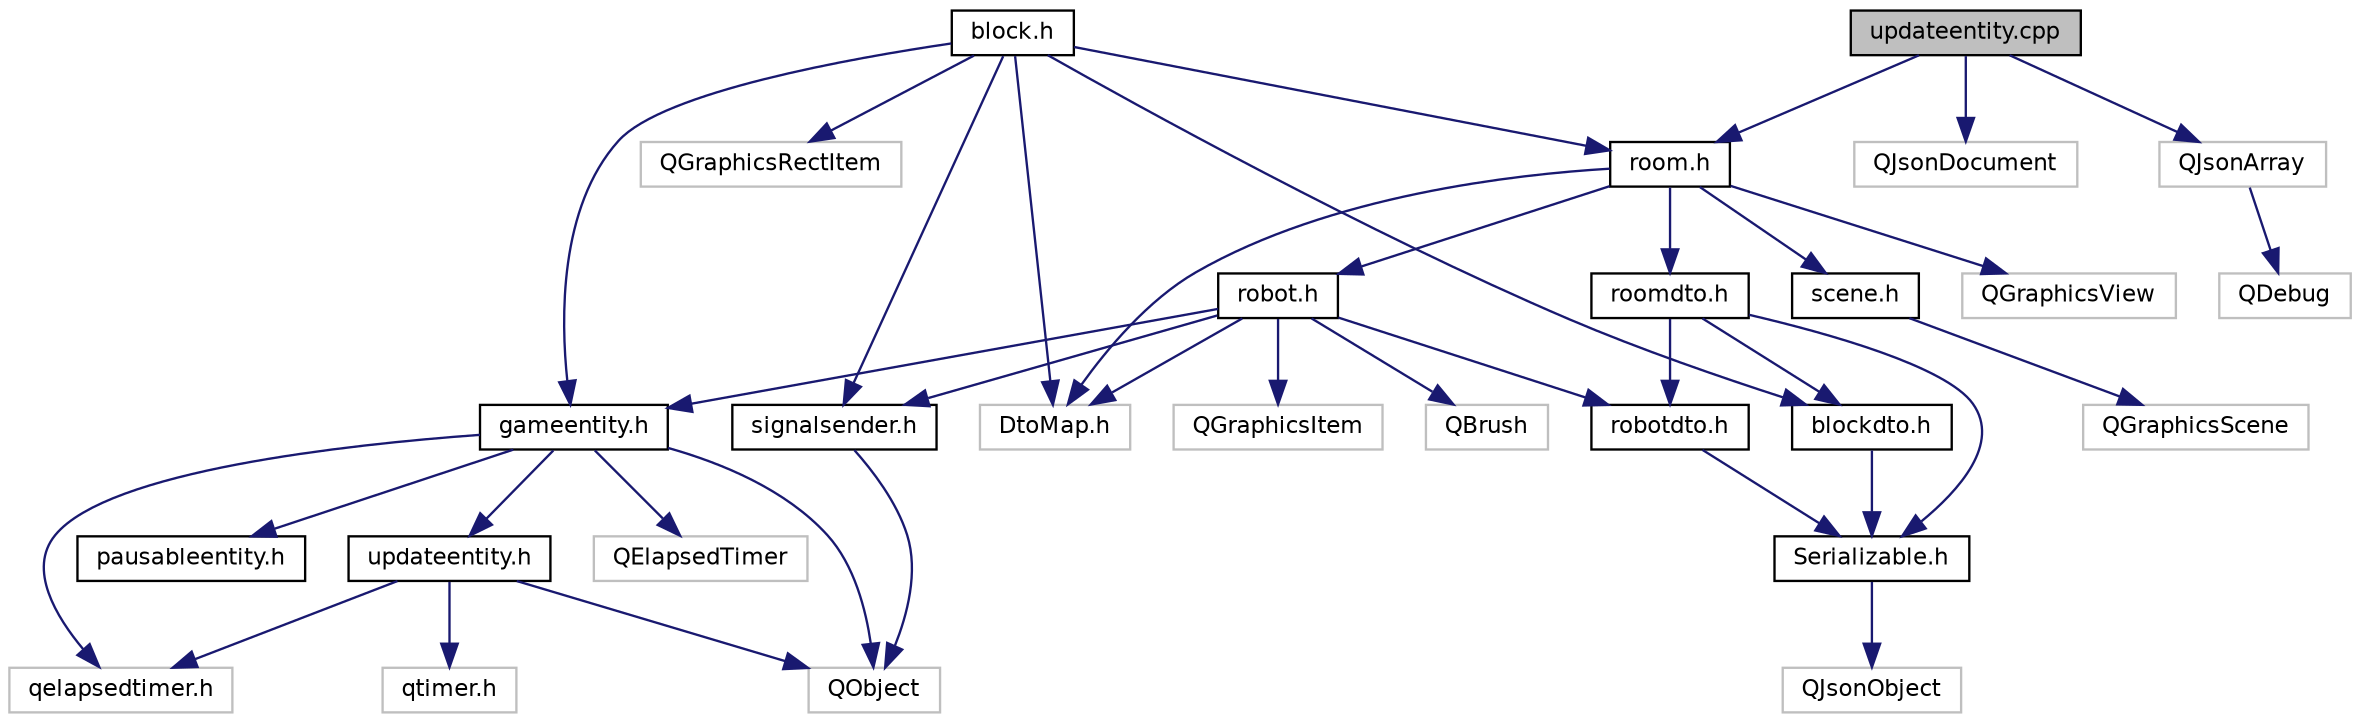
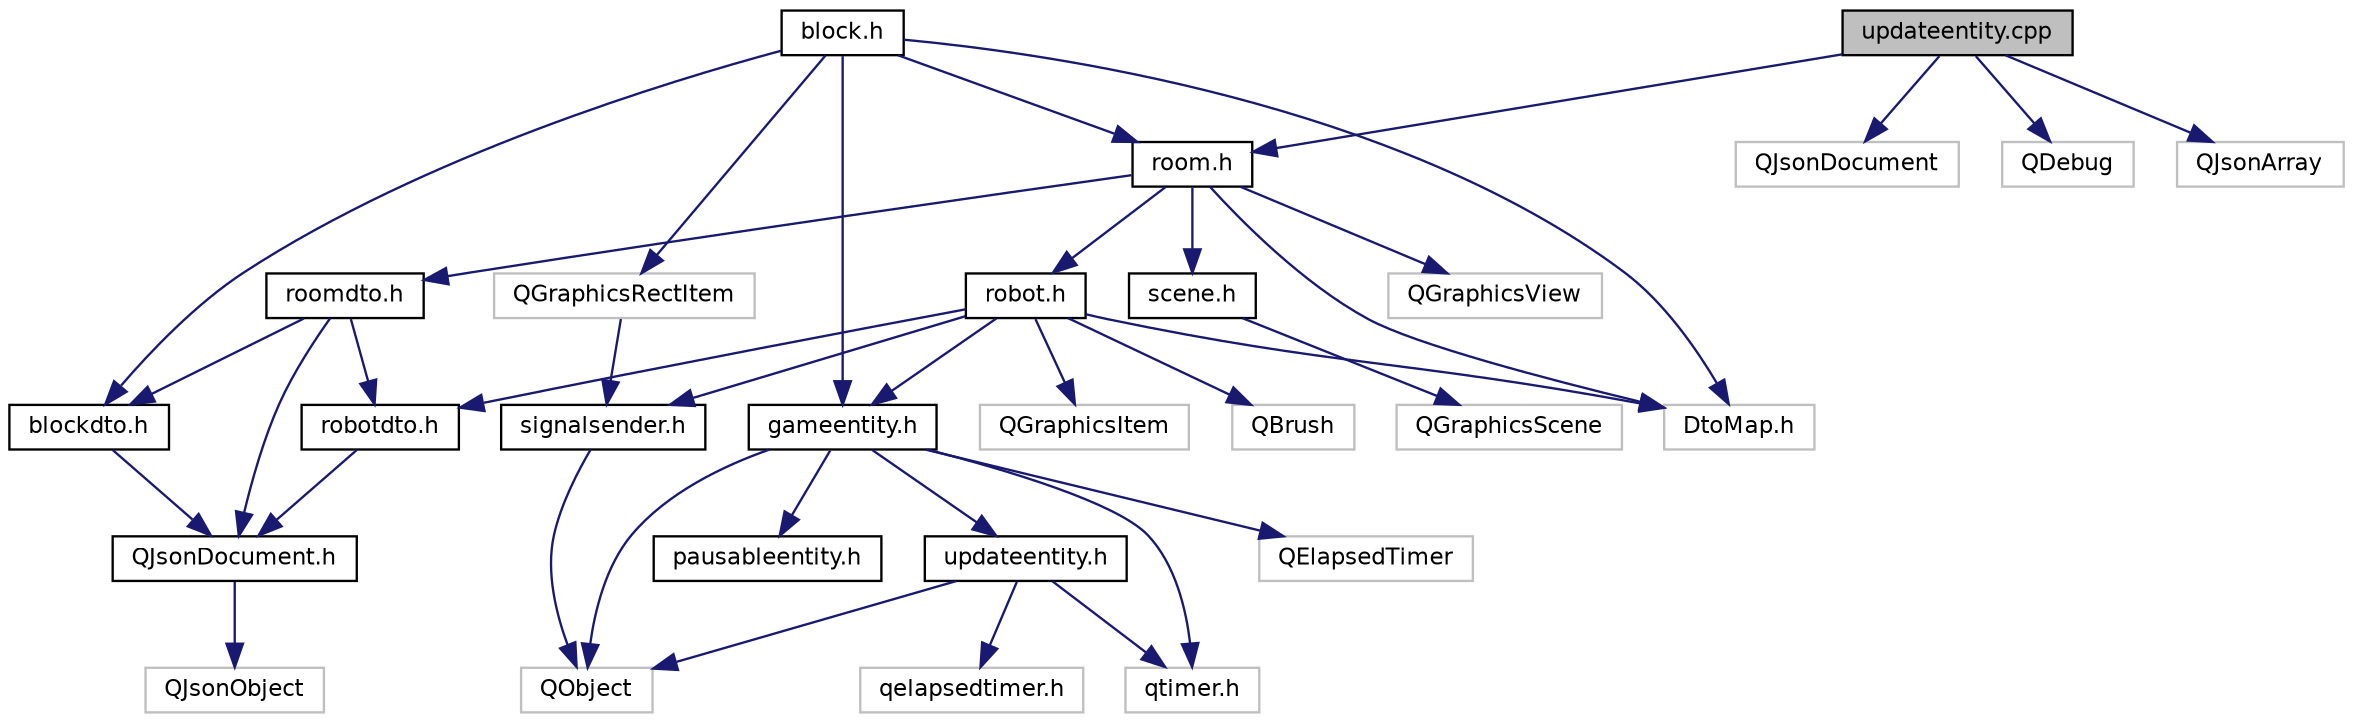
edge "QJsonArray" -> "QDebug": now "updateentity.cpp" -> "QDebug"
edge "block.h" -> "signalsender.h": now "QGraphicsRectItem" -> "signalsender.h"
edge "gameentity.h" -> "qelapsedtimer.h": now "gameentity.h" -> "qtimer.h"
node "Serializable.h": label "Serializable.h" -> "QJsonDocument.h"
